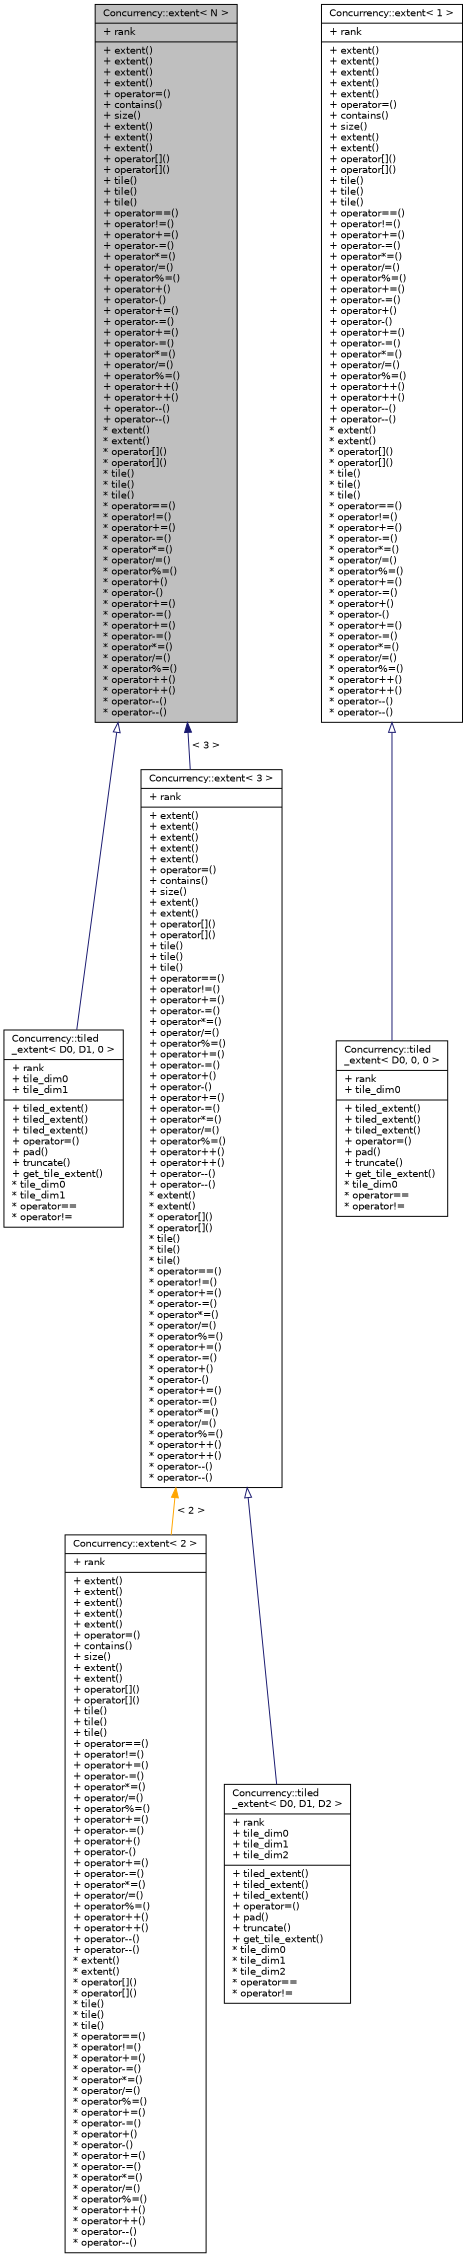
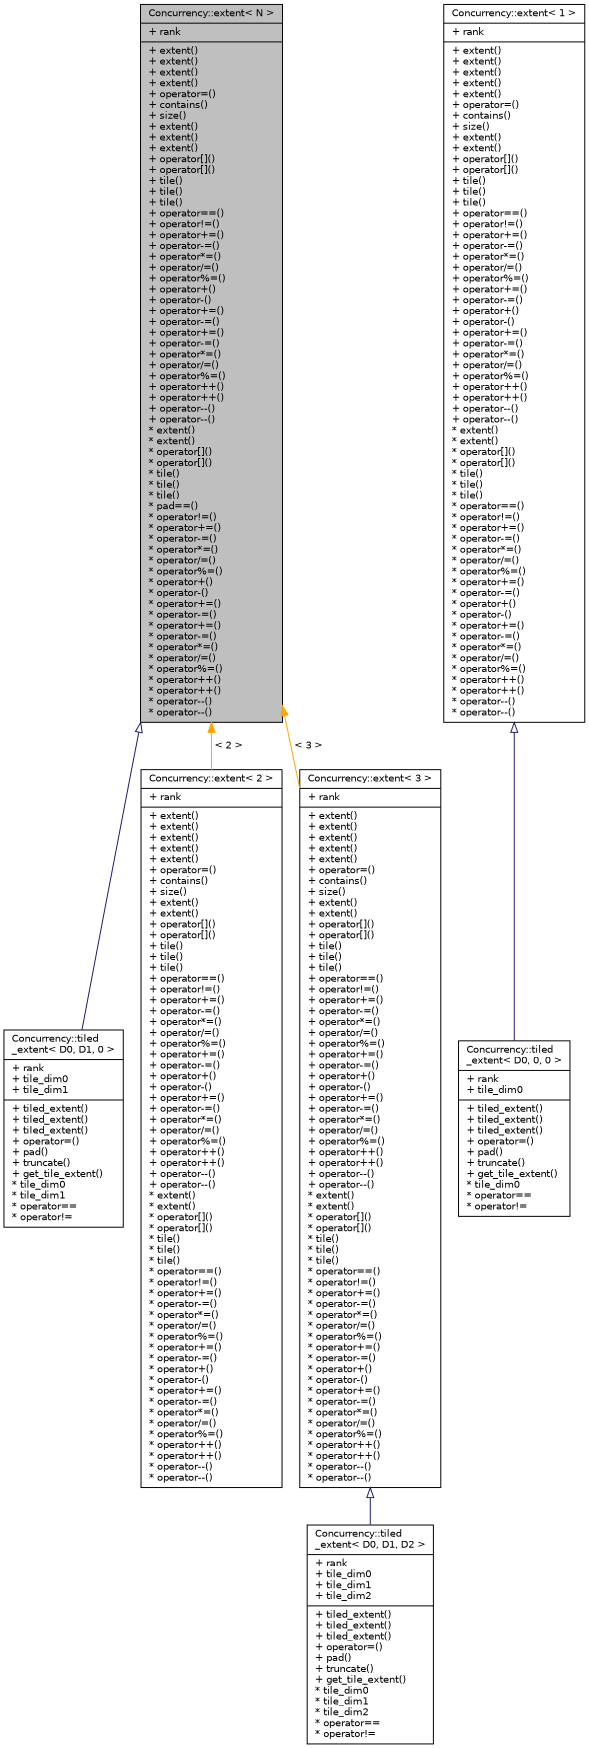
node "Concurrency::extent< N >": text "* operator==()" -> "* pad==()"
edge "Concurrency::extent< 3 >" -> "Concurrency::extent< N >": color midnightblue -> orange
edge "Concurrency::extent< 2 >" -> "Concurrency::extent< 3 >": now "Concurrency::extent< 2 >" -> "Concurrency::extent< N >"
